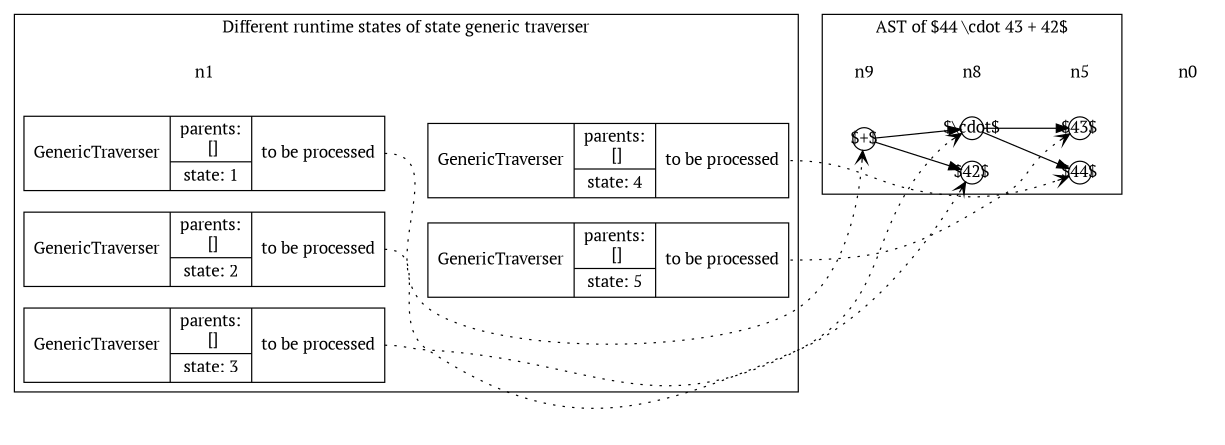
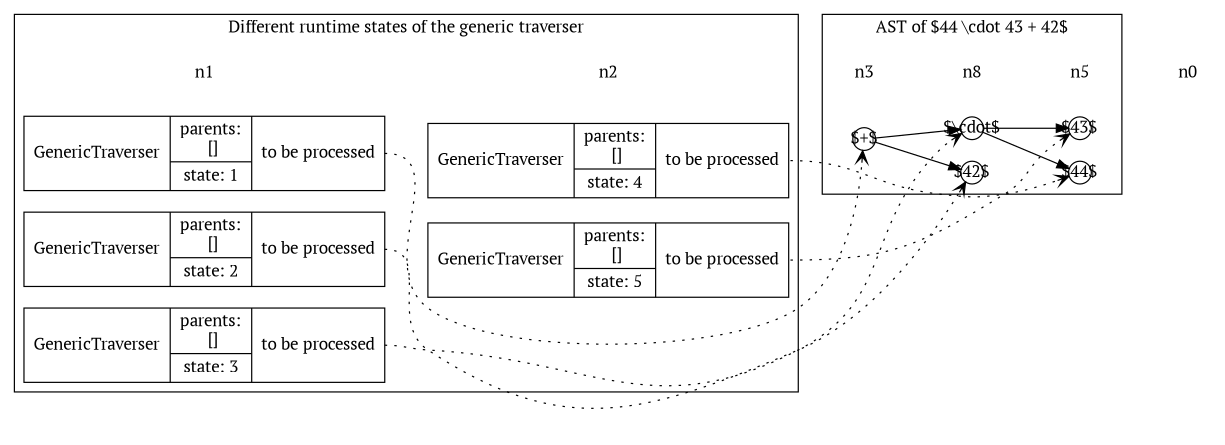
cluster "Different runtime states of state generic traverser": label "Different runtime states of state generic traverser" -> "Different runtime states of the generic traverser"
node "n2": added
node "n9": label "n9" -> "n3"
